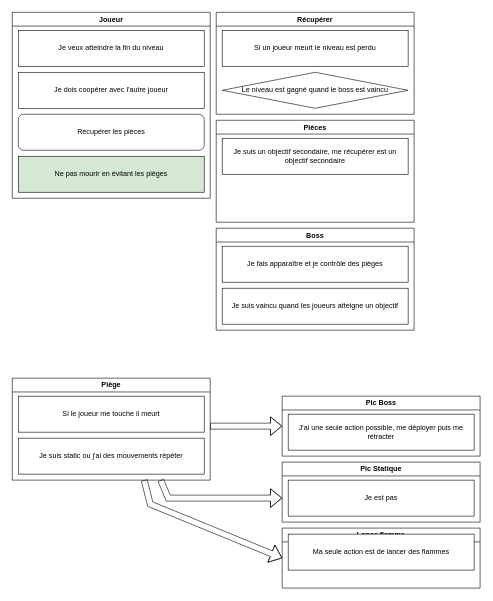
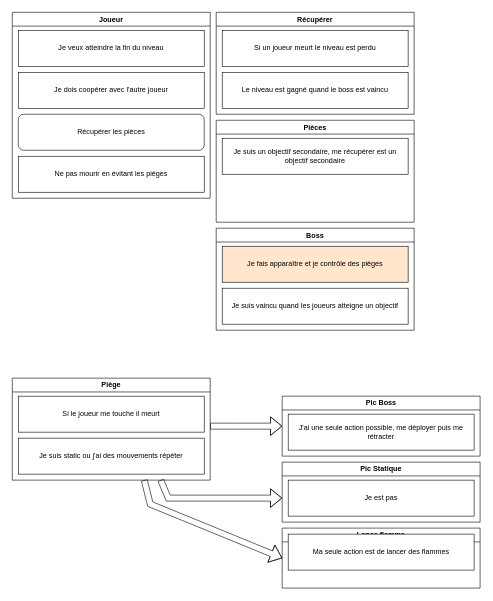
node "Le niveau est gagné quand le boss est vaincu": shape diamond -> rectangle
node "Ne pas mourir en évitant les pièges": fillcolor #d5e8d4 -> #ffffff
node "Je fais apparaître et je contrôle des pièges": fillcolor #ffffff -> #ffe6cc
